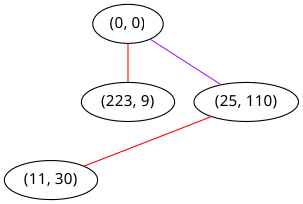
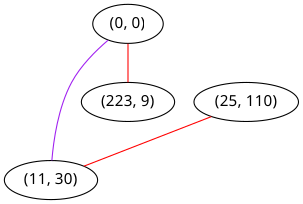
edge "(0, 0)" -- "(25, 110)": now "(0, 0)" -- "(11, 30)"
